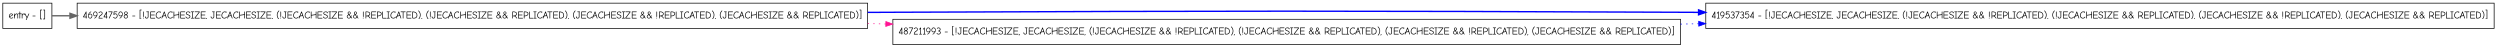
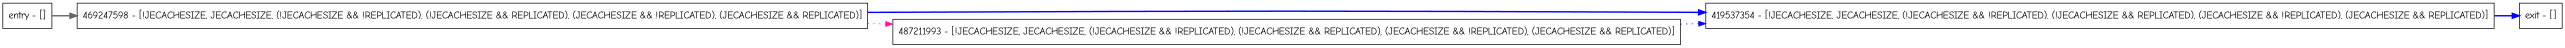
node "exit - []": added
